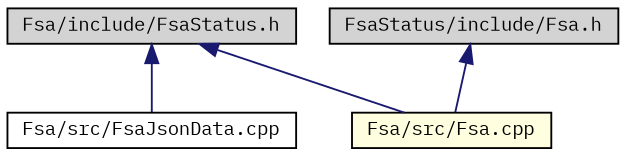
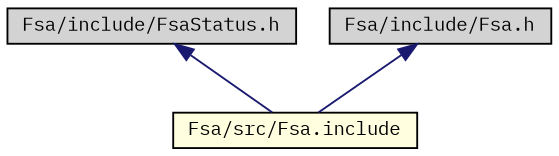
node "FsaStatus/include/Fsa.h": label "FsaStatus/include/Fsa.h" -> "Fsa/include/Fsa.h"
node "Fsa/src/FsaJsonData.cpp": removed
node "Fsa/src/Fsa.cpp": label "Fsa/src/Fsa.cpp" -> "Fsa/src/Fsa.include"
